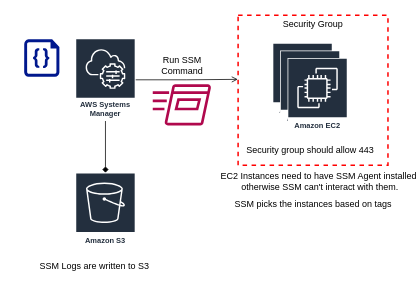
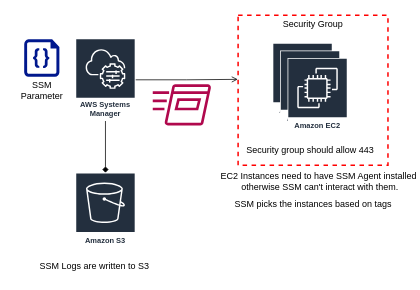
node "Run SSM Command": removed
node "SSM Parameter": added
